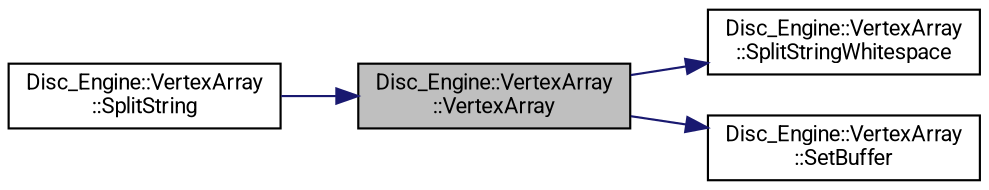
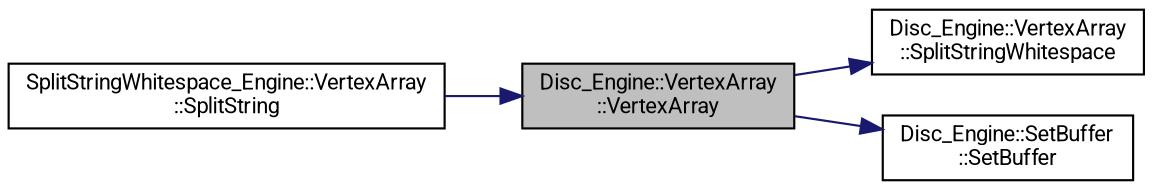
node "Disc_Engine::VertexArray ::SplitString": label "Disc_Engine::VertexArray ::SplitString" -> "SplitStringWhitespace_Engine::VertexArray ::SplitString"
node "Disc_Engine::VertexArray ::SetBuffer": label "Disc_Engine::VertexArray ::SetBuffer" -> "Disc_Engine::SetBuffer ::SetBuffer"
